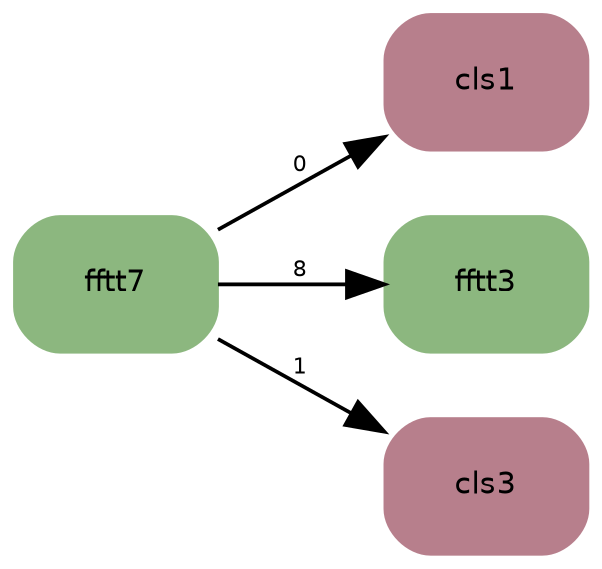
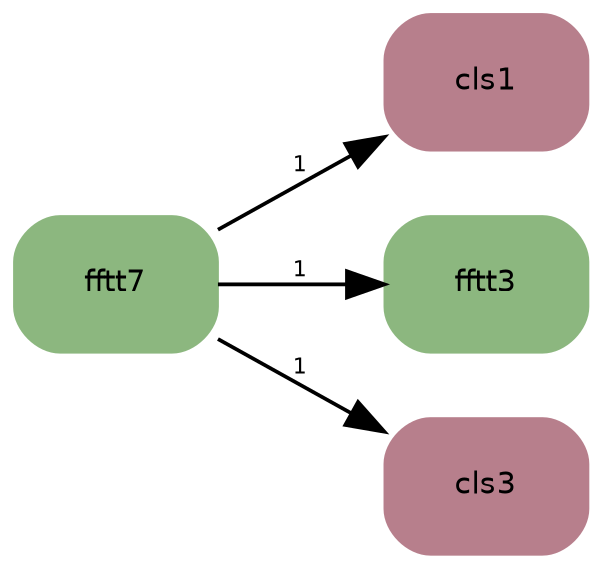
edge "fftt7" -> "cls1": label " 0 " -> " 1 "
edge "fftt7" -> "fftt3": label " 8 " -> " 1 "
